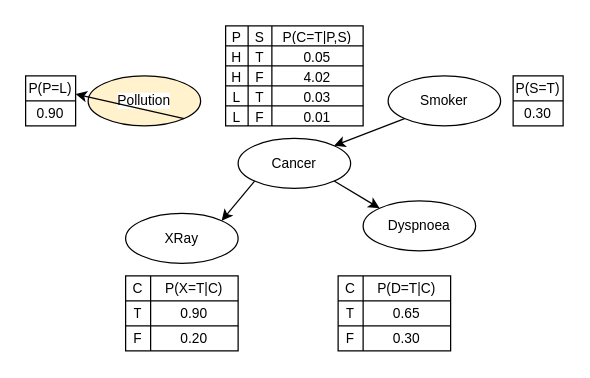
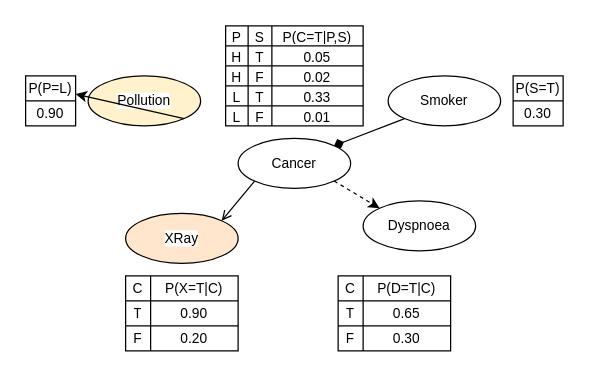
node "4.02": label "4.02" -> "0.02"
node "0.03": label "0.03" -> "0.33"
edge "Smoker" -> "Cancer": arrowhead classic -> diamond
edge "Cancer" -> "Dyspnoea": style solid -> dashed
edge "Cancer" -> "XRay": arrowhead classic -> open
node "XRay": fillcolor #ffffff -> #ffe6cc
